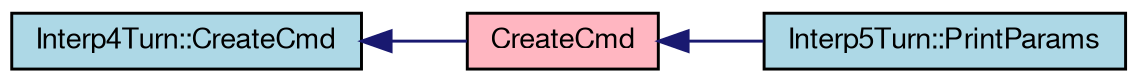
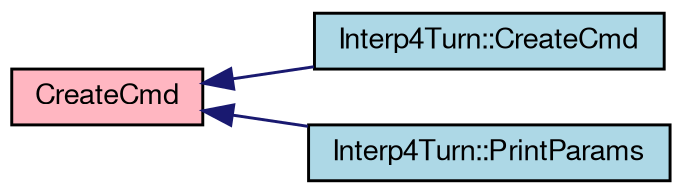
edge "CreateCmd" -> "Interp4Turn::CreateCmd": reversed
node "Interp5Turn::PrintParams": label "Interp5Turn::PrintParams" -> "Interp4Turn::PrintParams"
